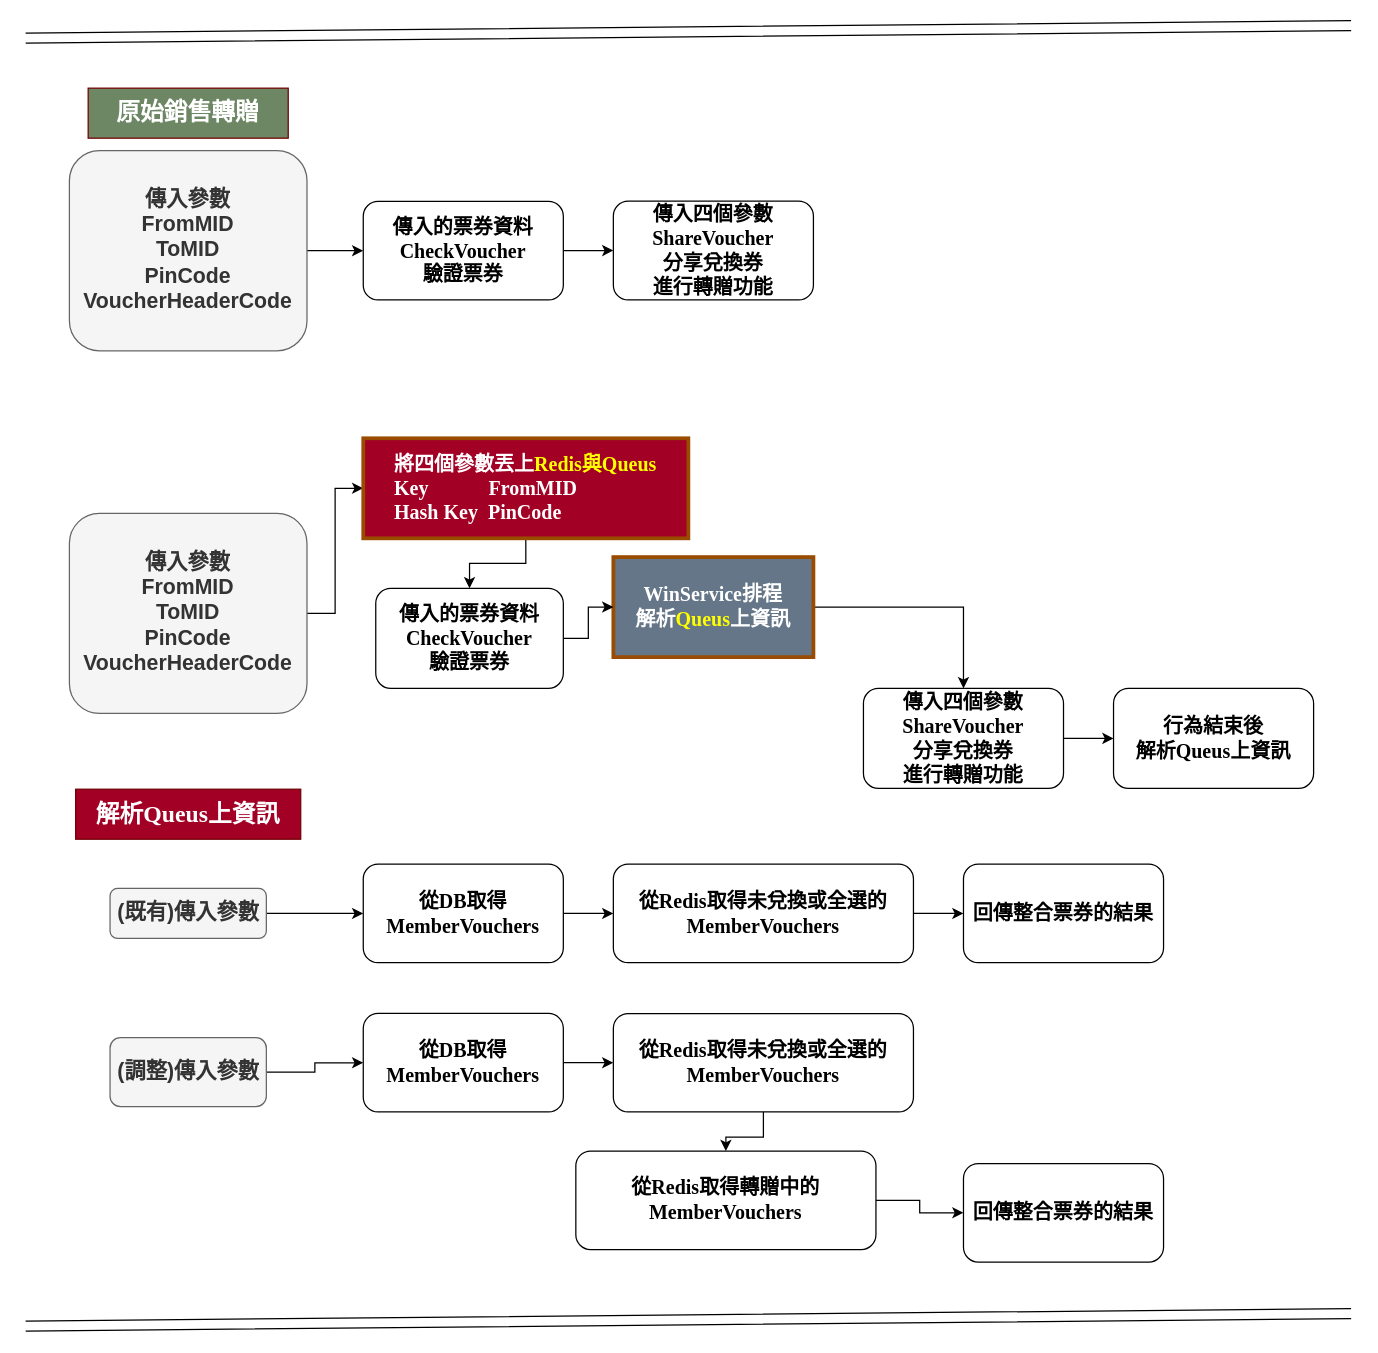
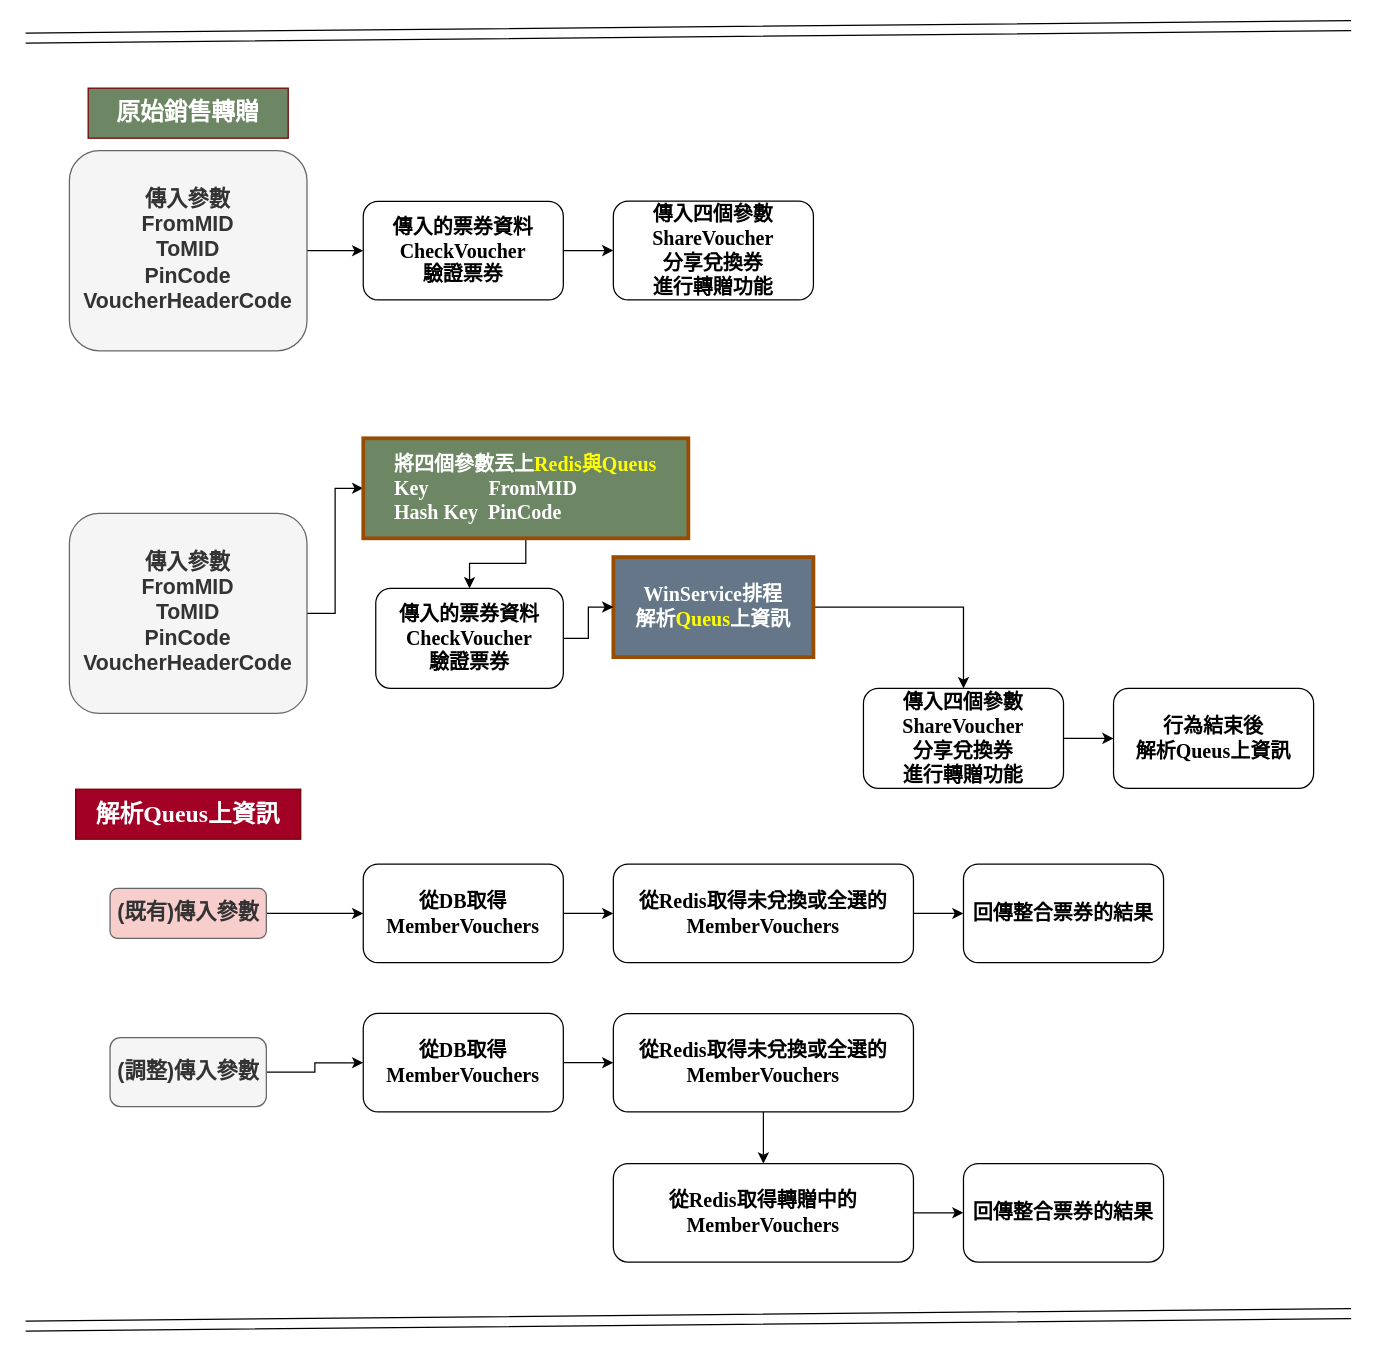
node "將四個參數丟上Redis與Queus Key FromMID Hash Key PinCode": fillcolor #a20025 -> #6d8764
node "(既有)傳入參數": fillcolor #f5f5f5 -> #f8cecc
node "從Redis取得轉贈中的MemberVouchers": moved (726, 1200) -> (763, 1212)
